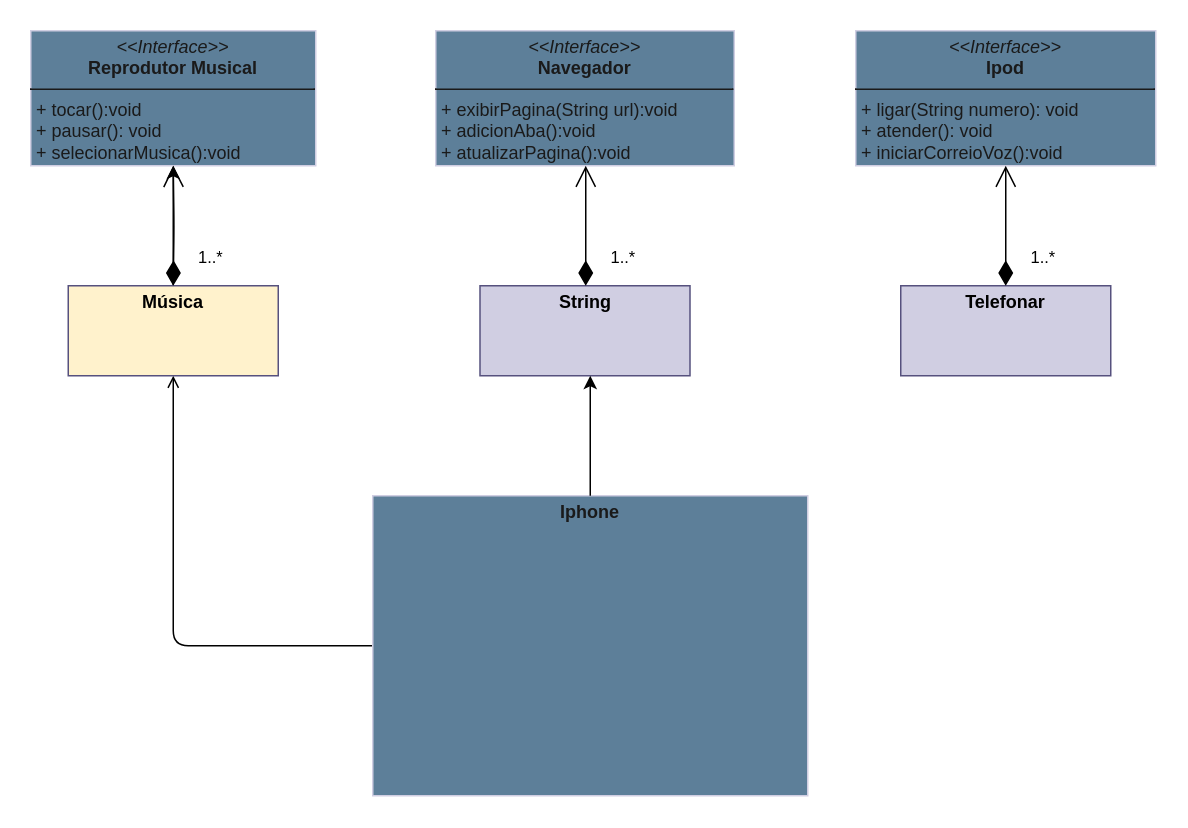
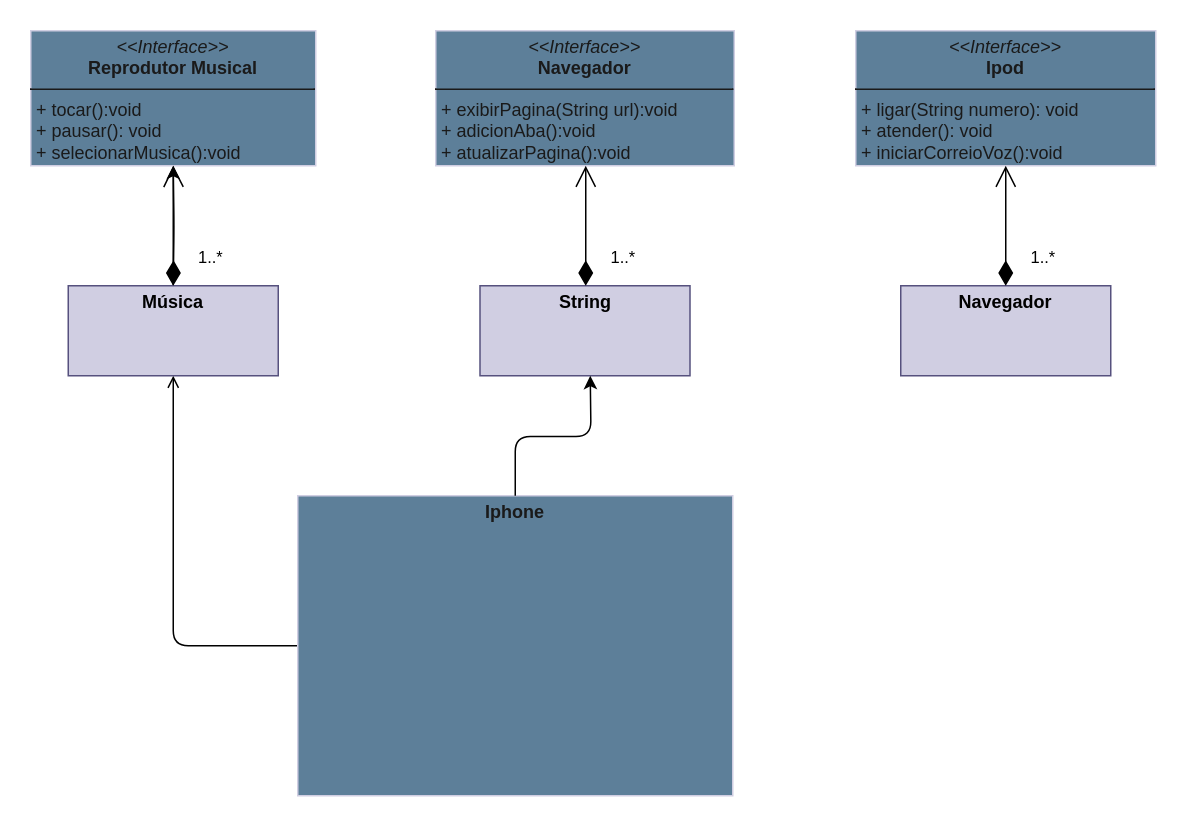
node "Telefonar": label "Telefonar" -> "Navegador"
node "Música": fillcolor #fff2cc -> #d0cee2
node "Iphone": moved (590, 646) -> (515, 646)
